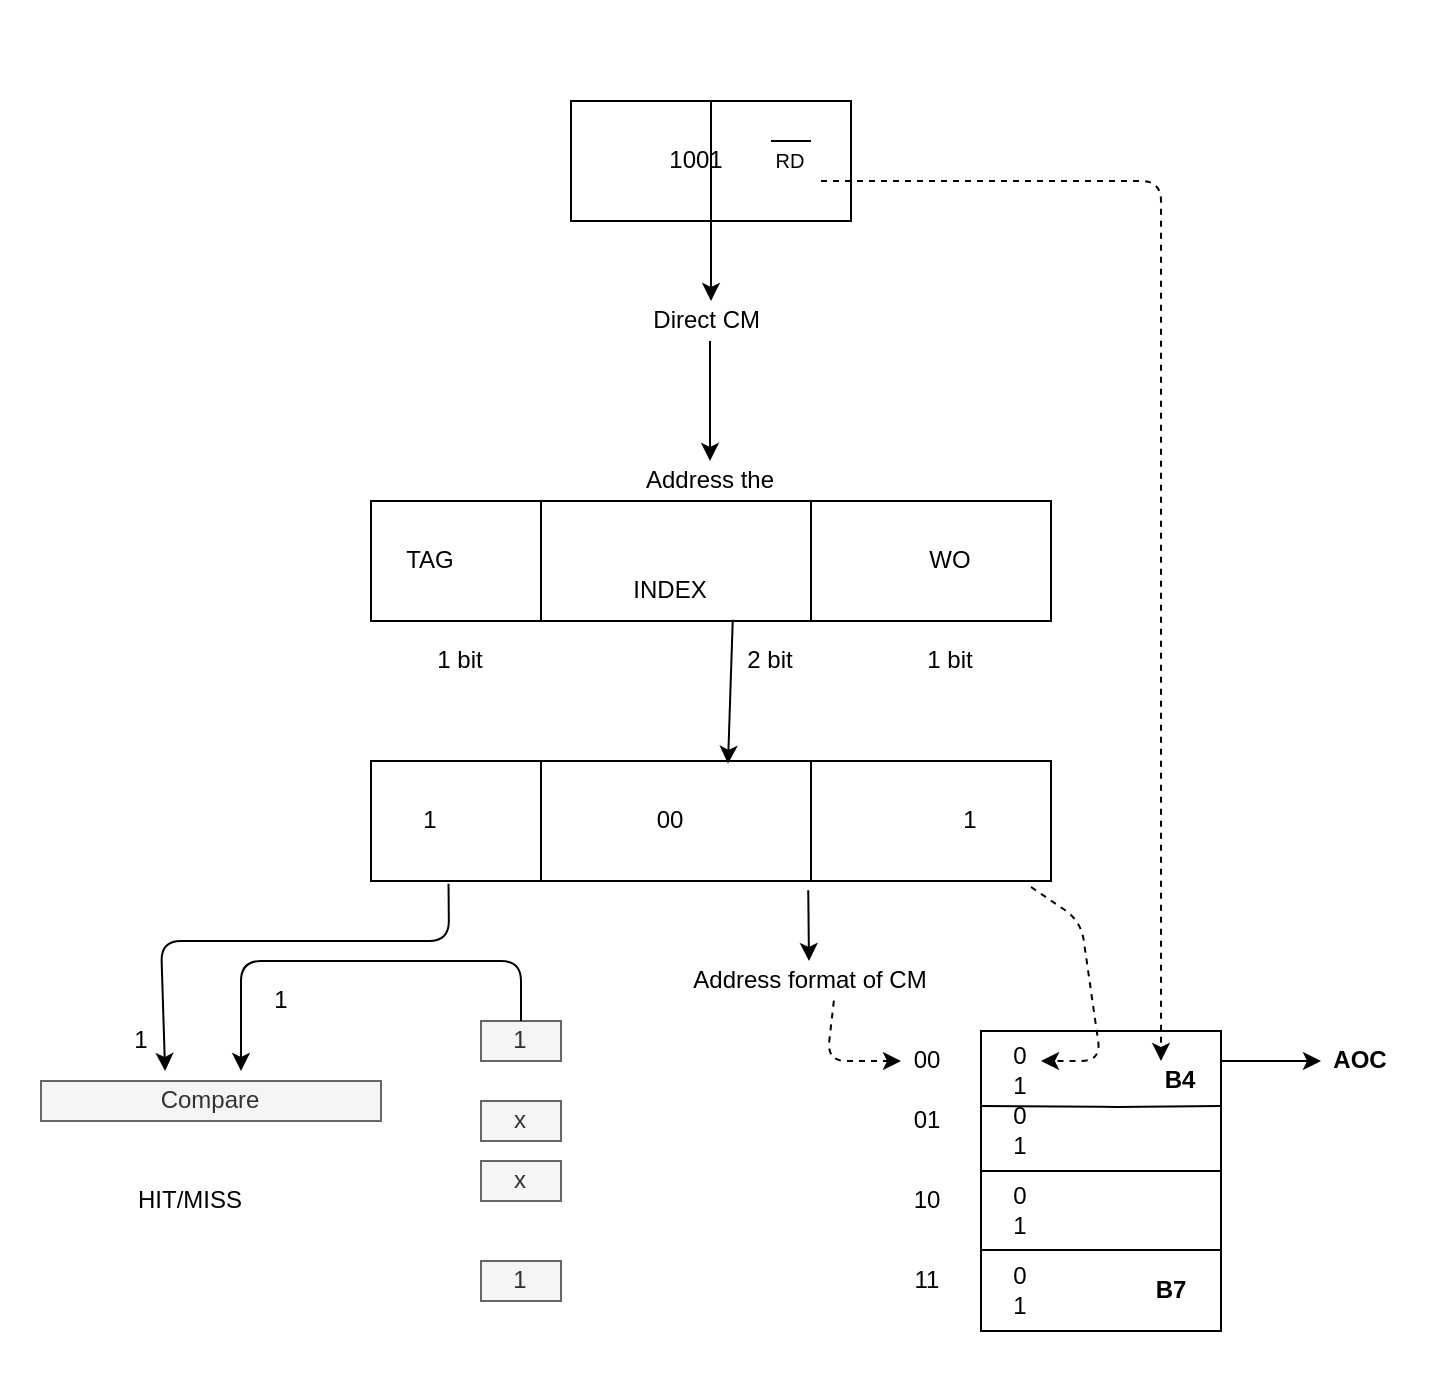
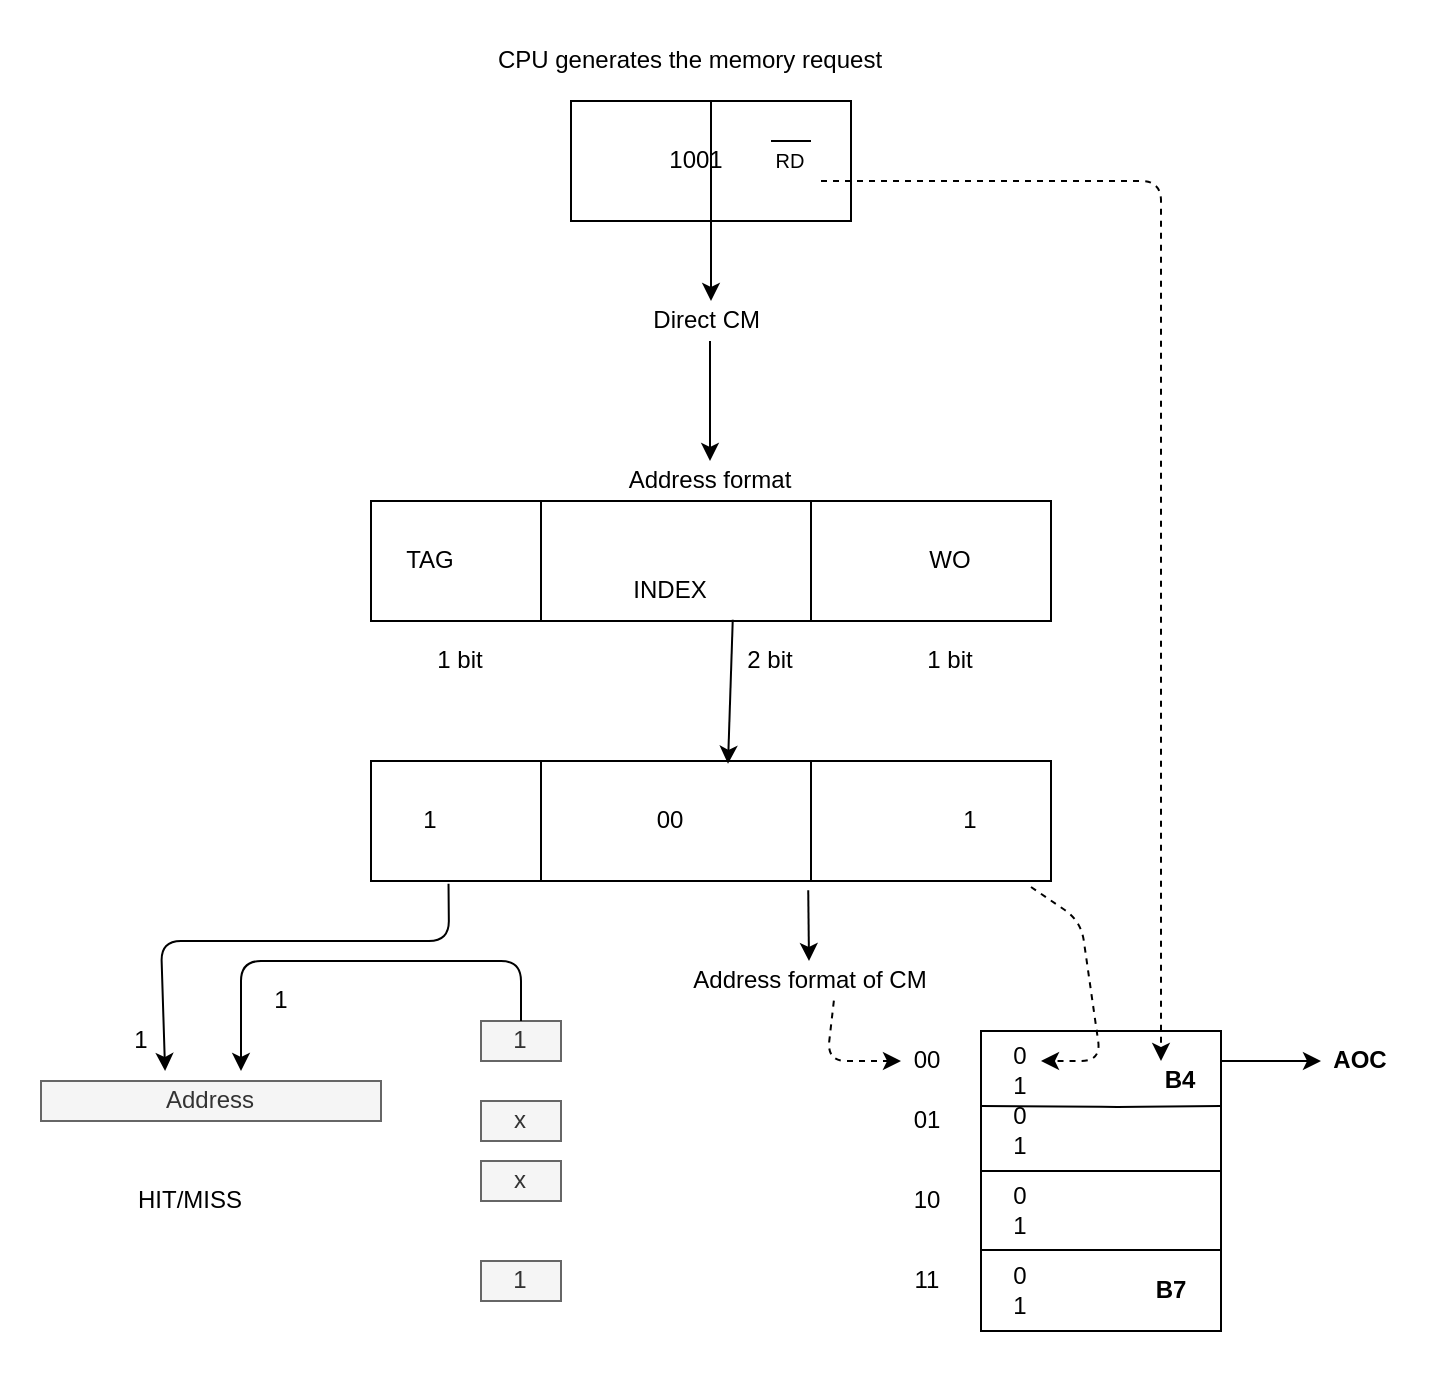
node "CPU generates the memory request": added
node "Address the": label "Address the" -> "Address format"
node "Compare": label "Compare" -> "Address"
